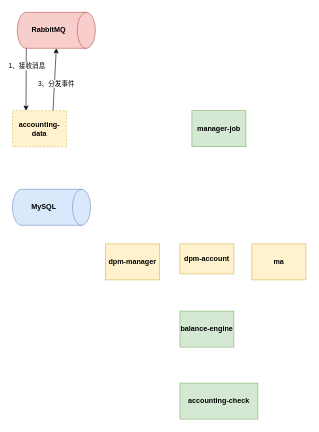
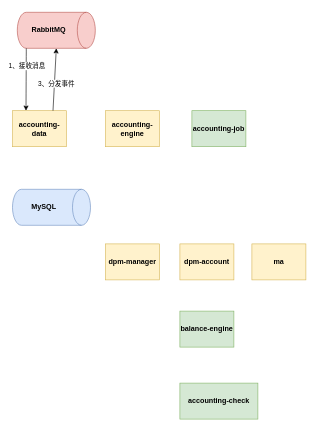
node "accounting-data": style dashed -> solid
node "accounting-engine": added
node "manager-job": label "manager-job" -> "accounting-job"
node "dpm-account": size 54x30 -> 54x36
